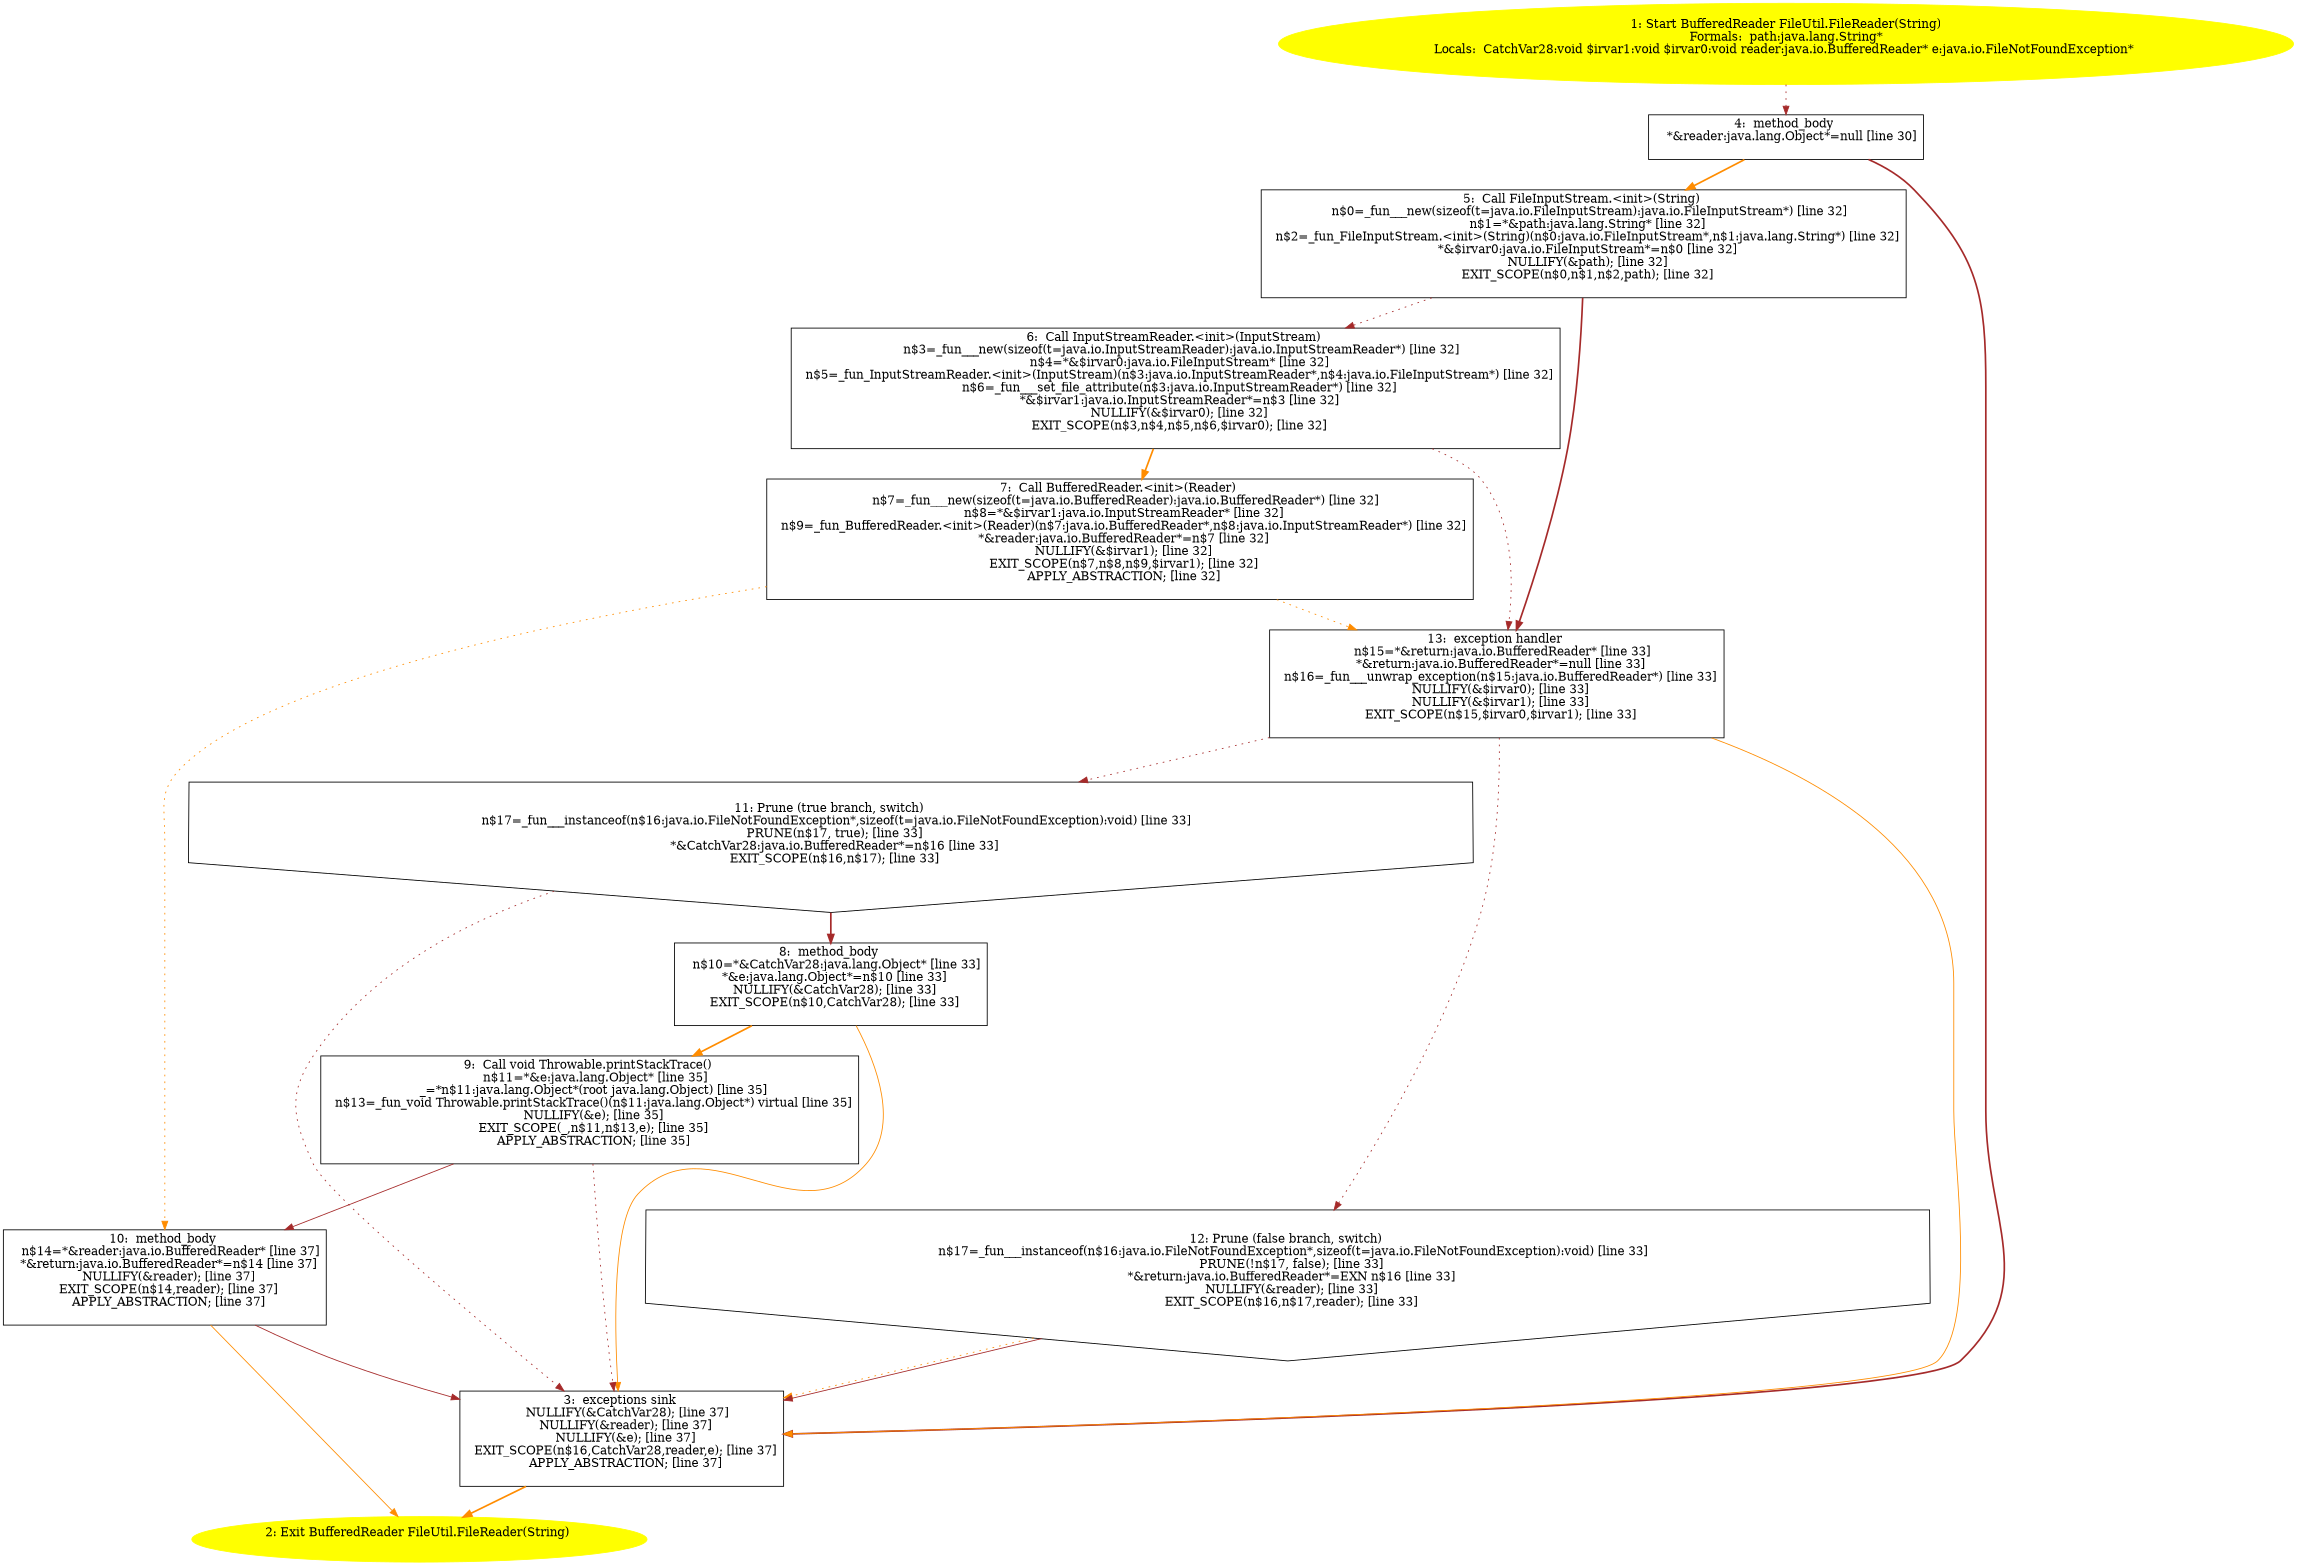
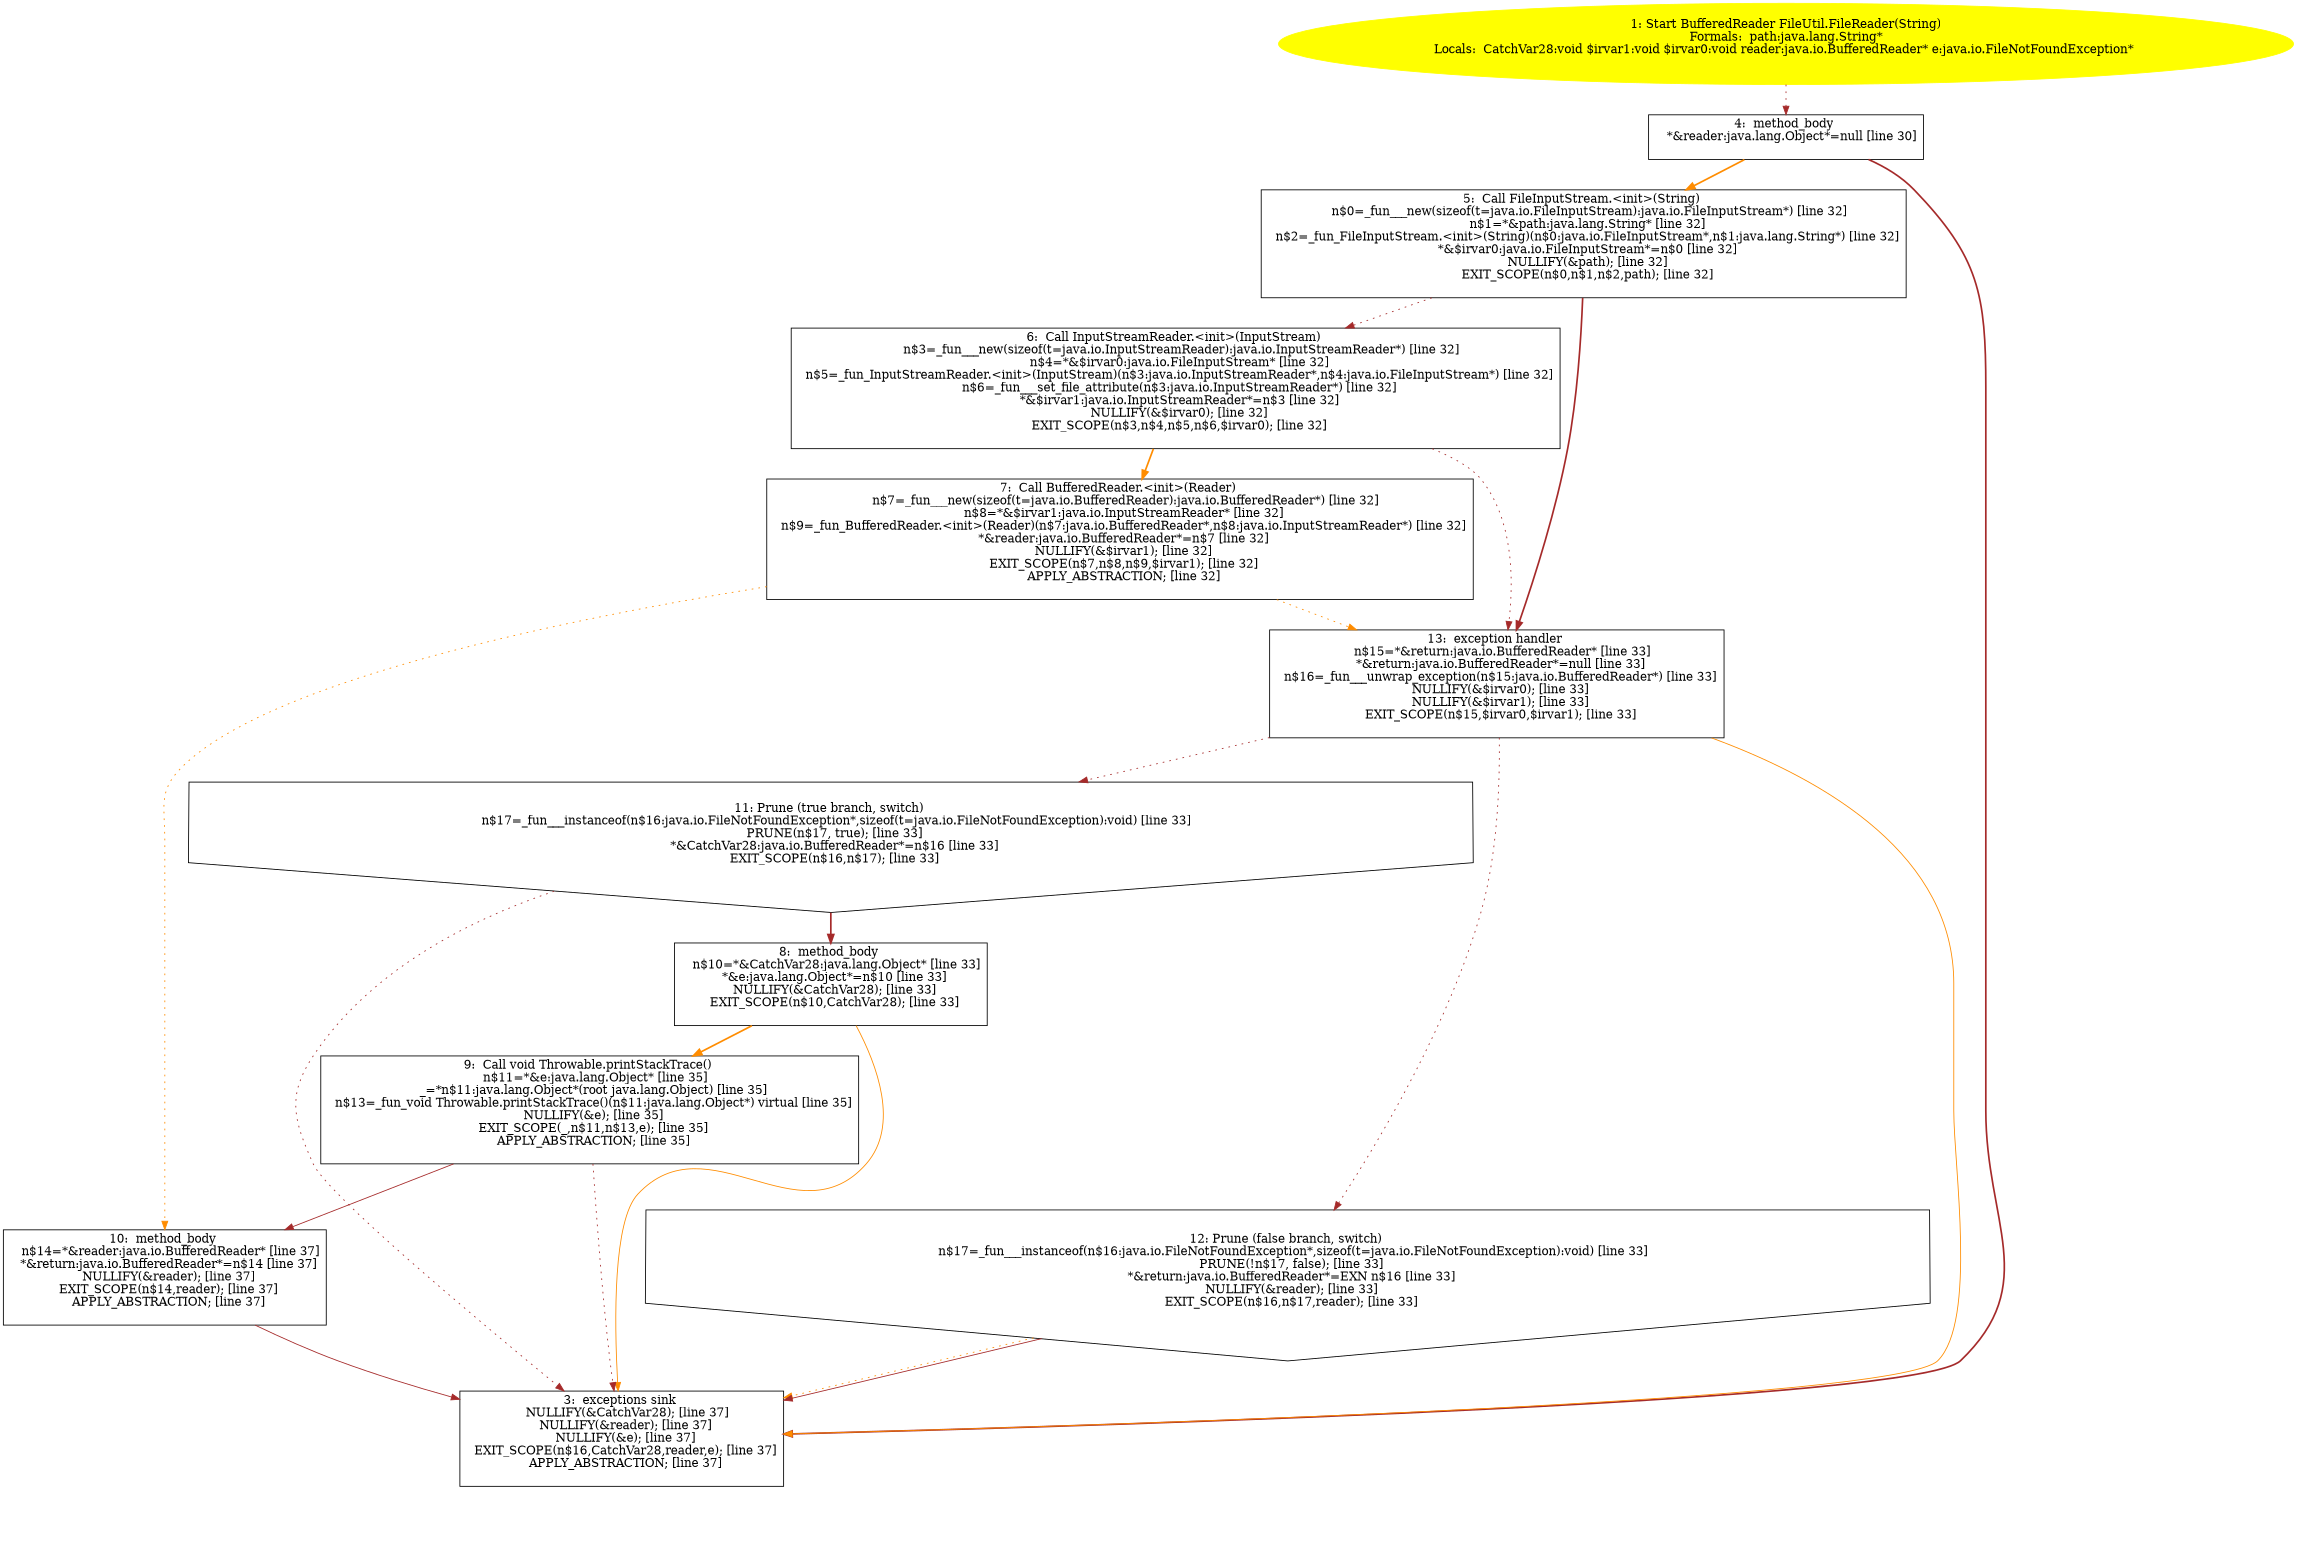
node "2: Exit BufferedReader FileUtil.FileReader(String)": removed
